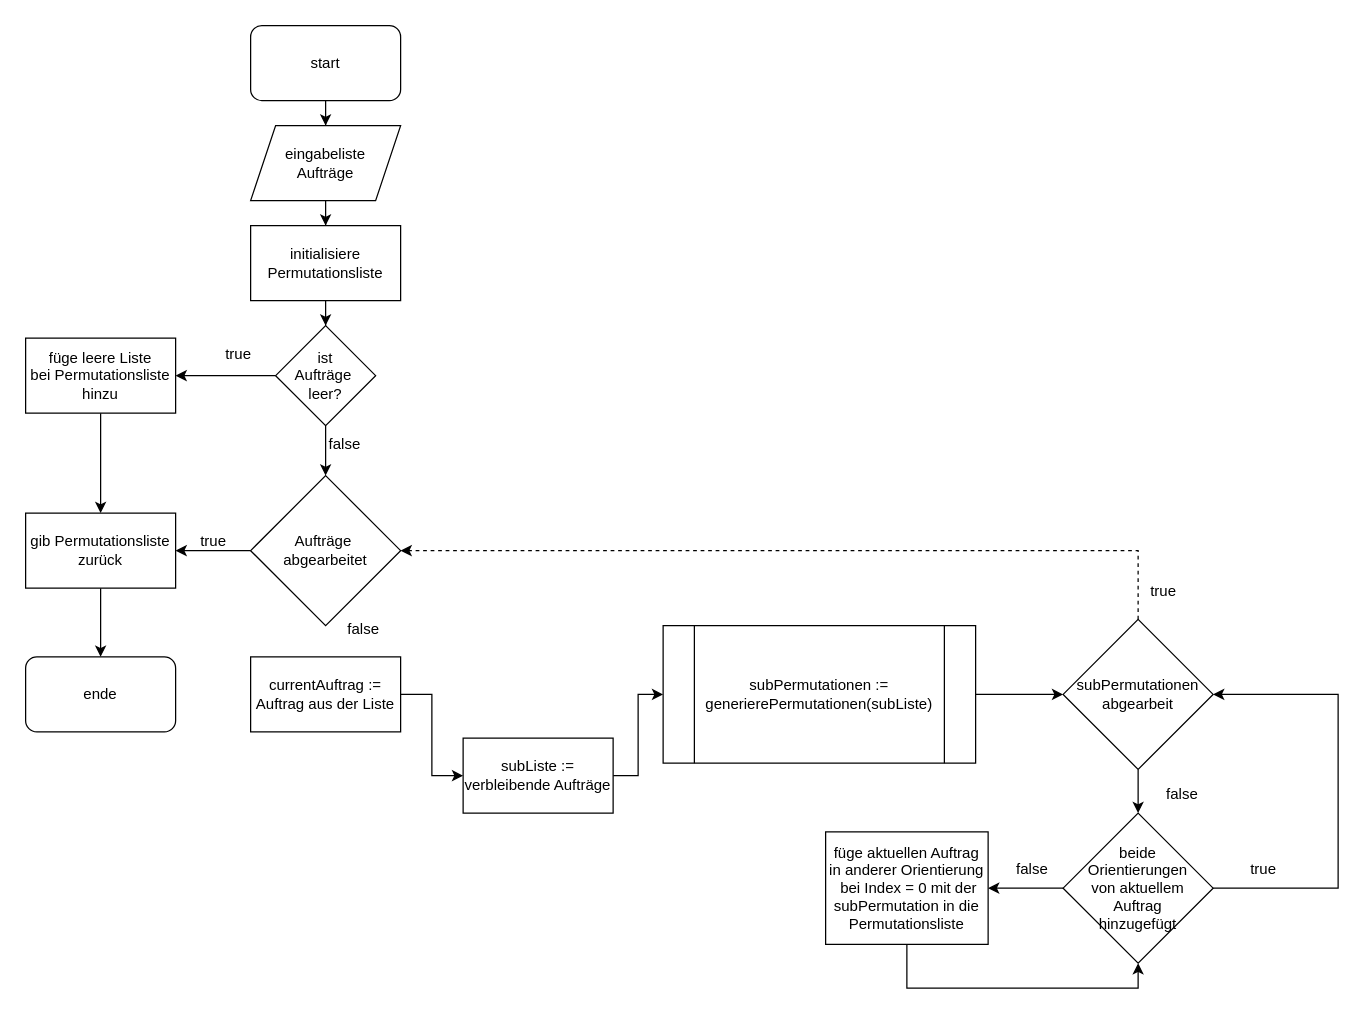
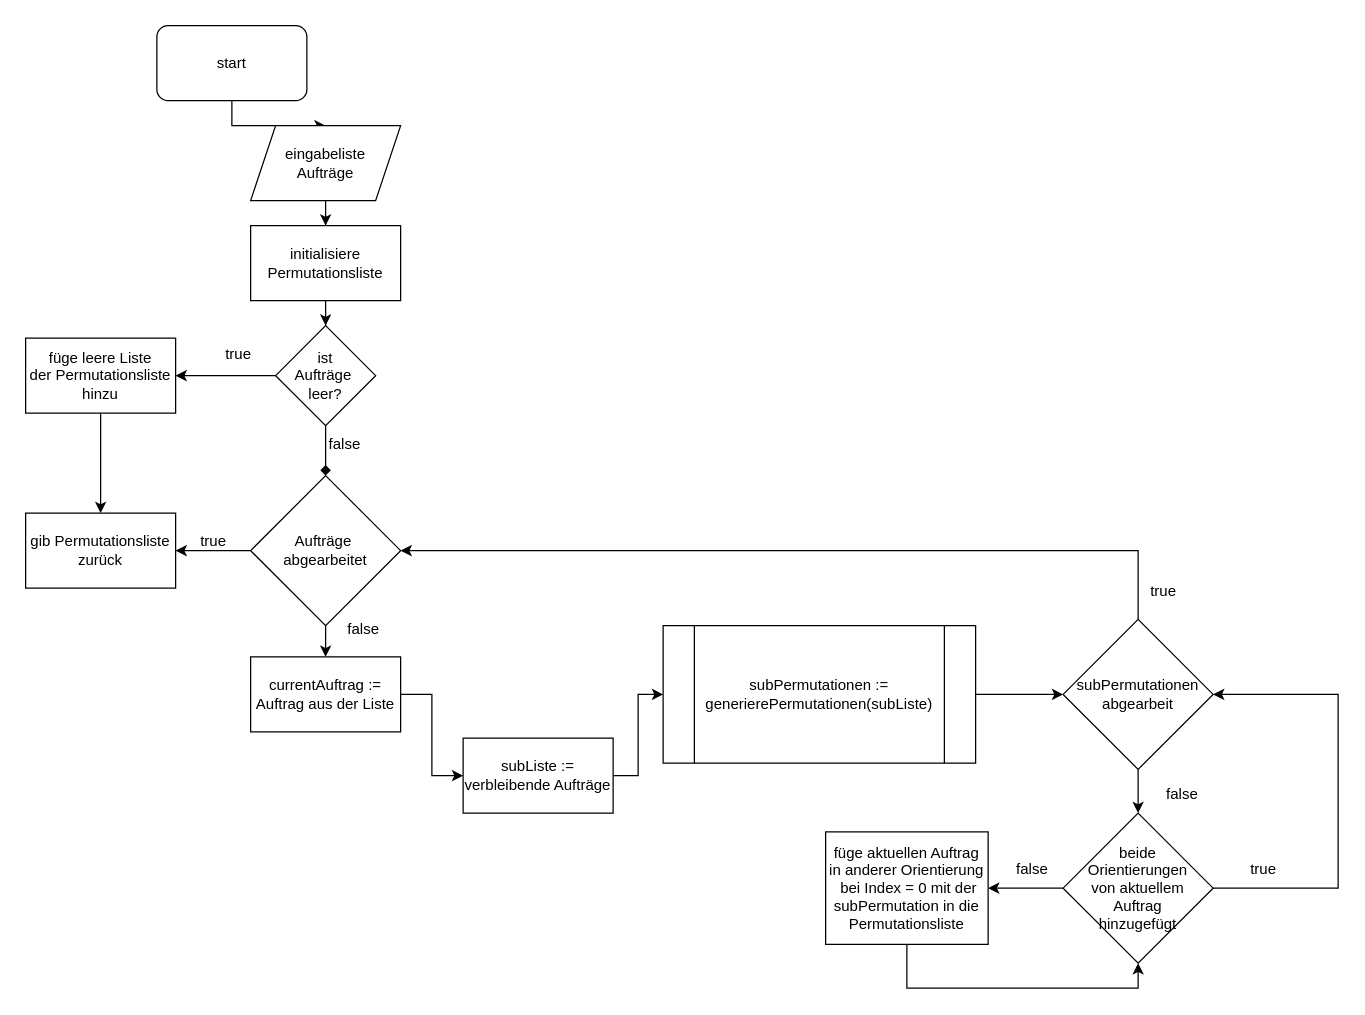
node "start": moved (326, 63) -> (232, 63)
node "füge leere Liste bei Permutationsliste hinzu": label "füge leere Liste bei Permutationsliste hinzu" -> "füge leere Liste der Permutationsliste hinzu"
edge "ist Aufträge leer?" -> "Aufträge abgearbeitet": arrowhead classic -> diamond
edge "subPermutationen abgearbeit" -> "Aufträge abgearbeitet": style dashed -> solid
edge "gib Permutationsliste zurück" -> "ende": removed
edge "Aufträge abgearbeitet" -> "currentAuftrag := Auftrag aus der Liste": added
node "ende": removed
